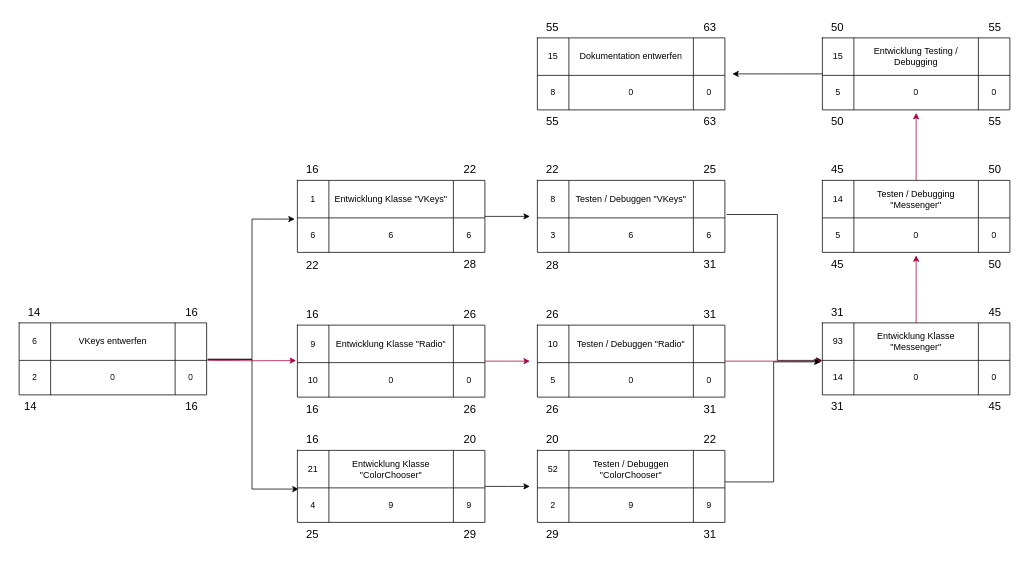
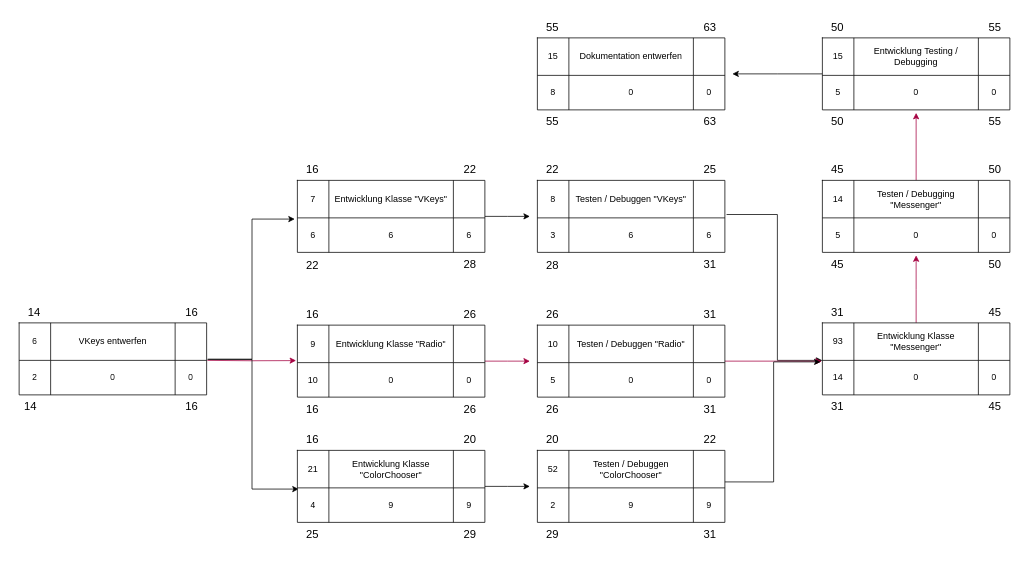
node "1": label "1" -> "7"
